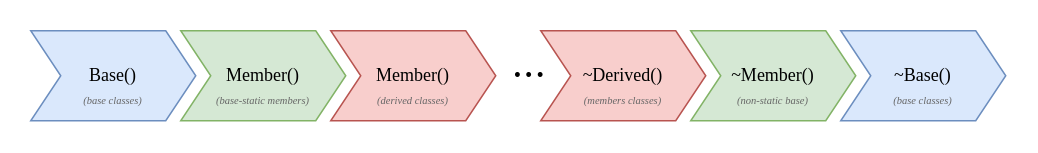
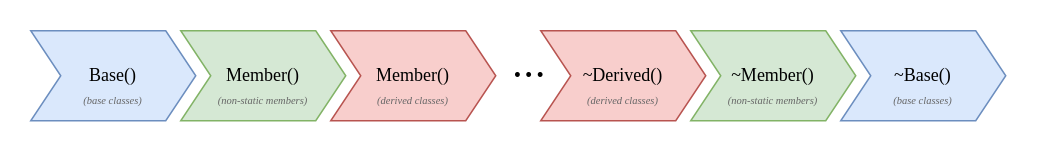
node "Member() (base-static members)": label "Member() (base-static members)" -> "Member() (non-static members)"
node "~Derived()(members classes)": label "~Derived()(members classes)" -> "~Derived()(derived classes)"
node "~Member() (non-static base)": label "~Member() (non-static base)" -> "~Member() (non-static members)"
